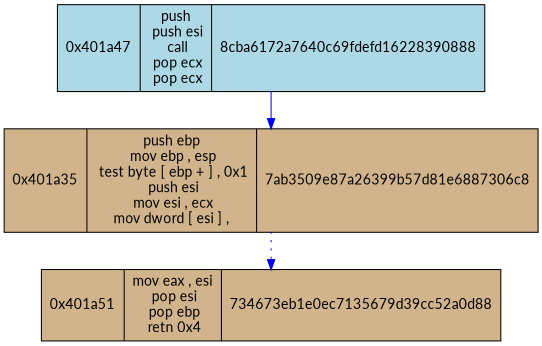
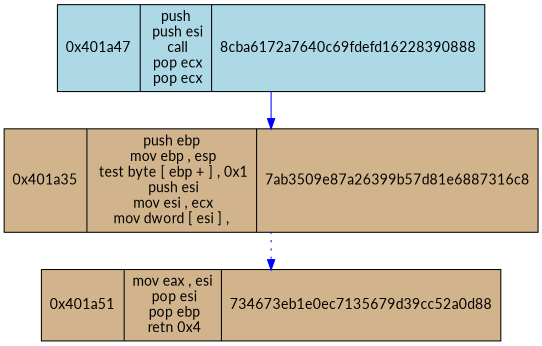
node "0x401a35": text "7ab3509e87a26399b57d81e6887306c8" -> "7ab3509e87a26399b57d81e6887316c8"
